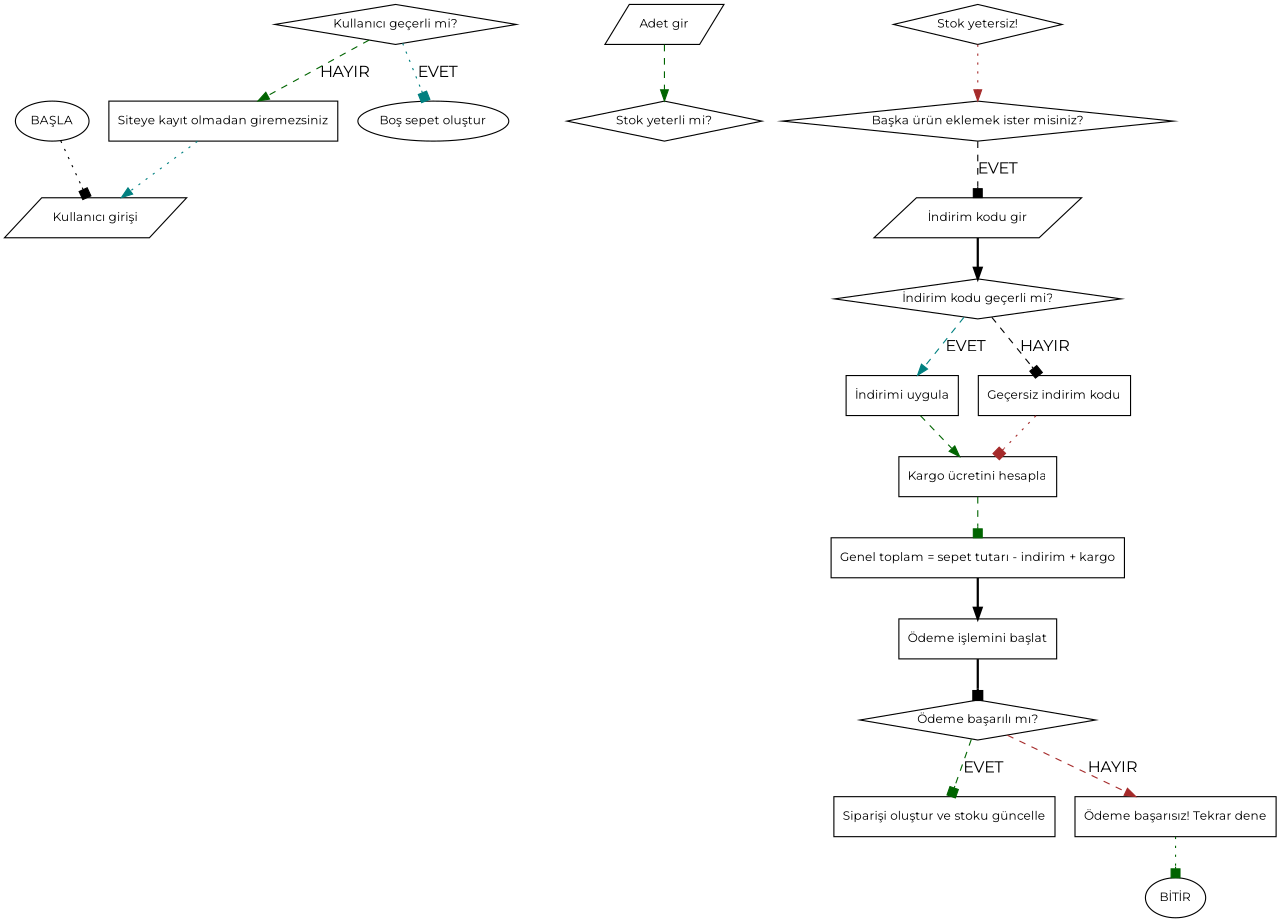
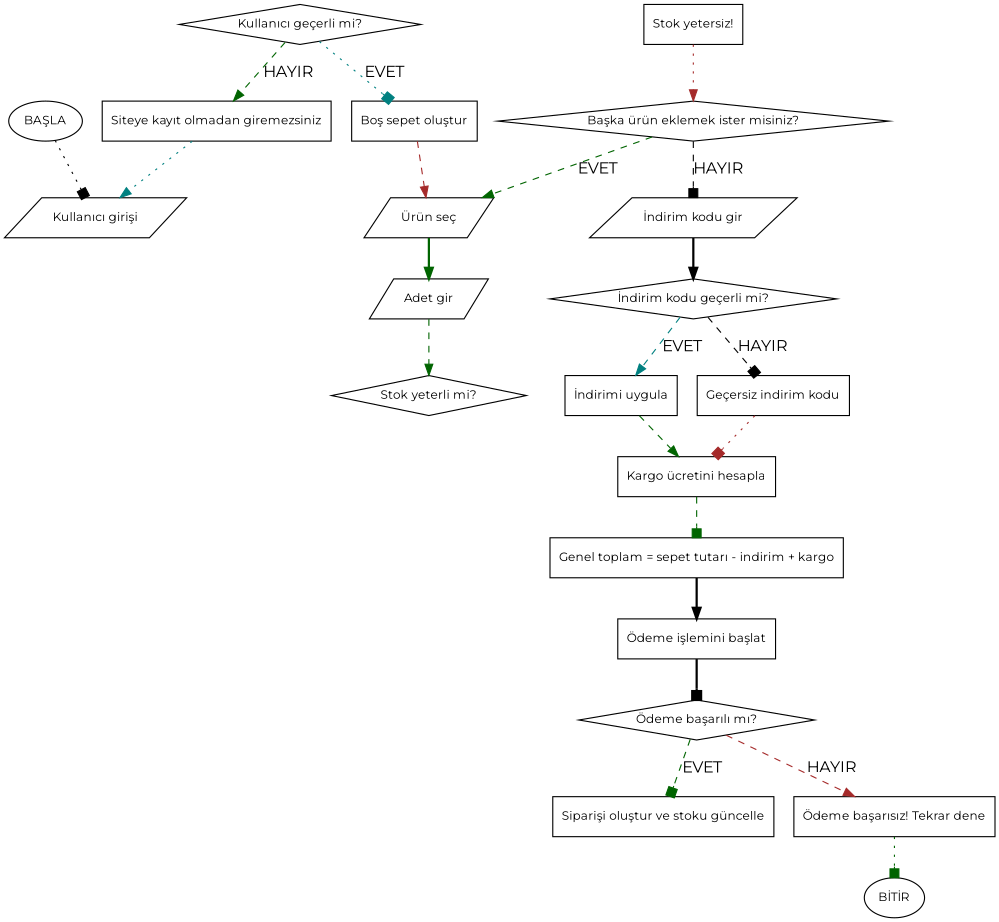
node "Stok yetersiz!": shape diamond -> box
node "Boş sepet oluştur": shape ellipse -> box
edge "Başka ürün eklemek ister misiniz?" -> "İndirim kodu gir": label "EVET" -> "HAYIR"
node "Ürün seç": added
